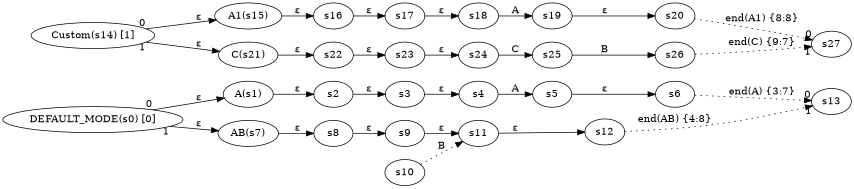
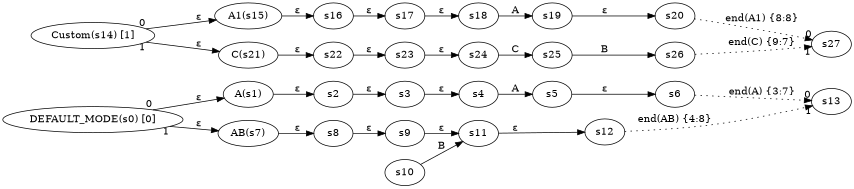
edge "s10" -> "s11": style dotted -> solid
